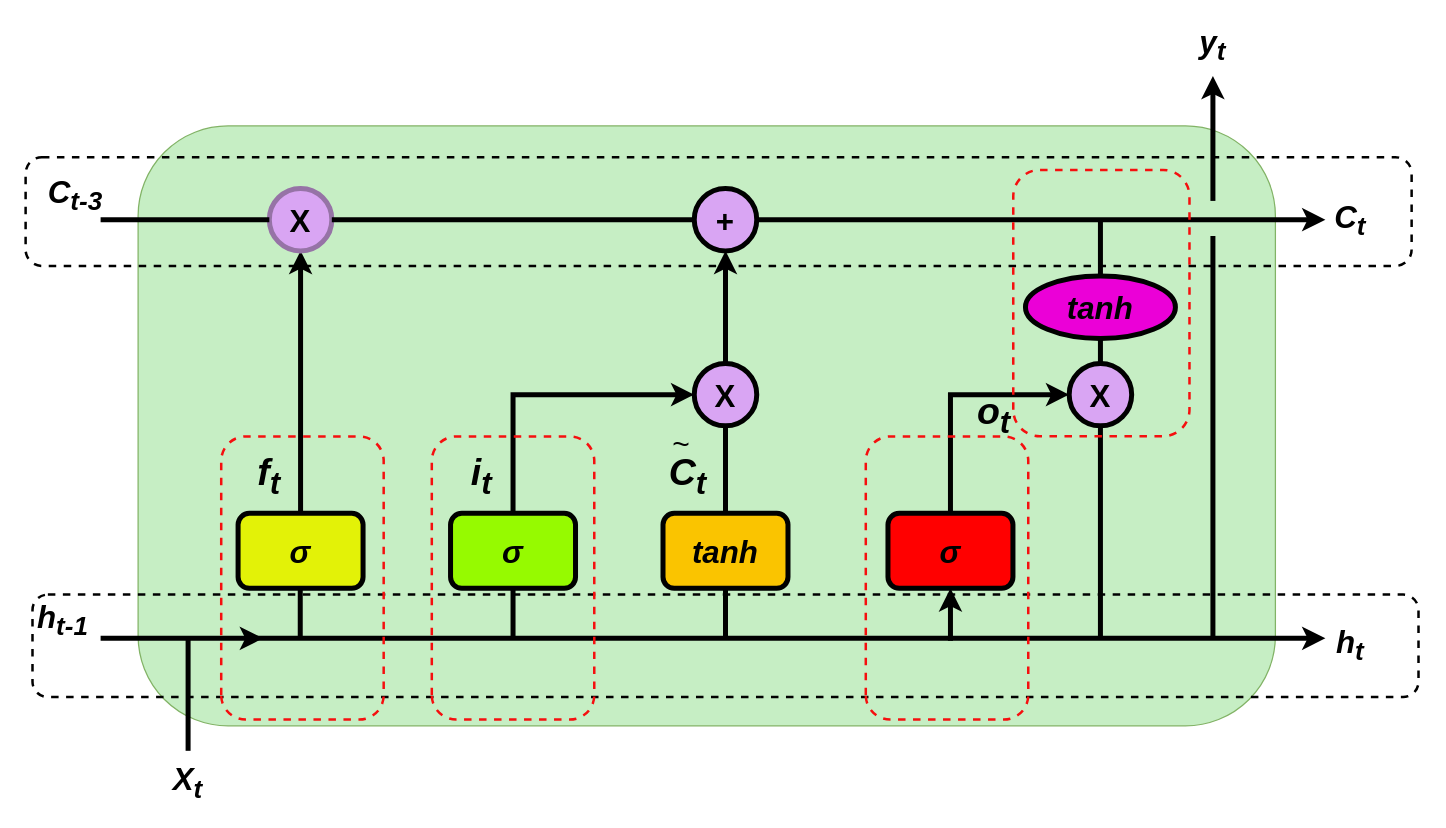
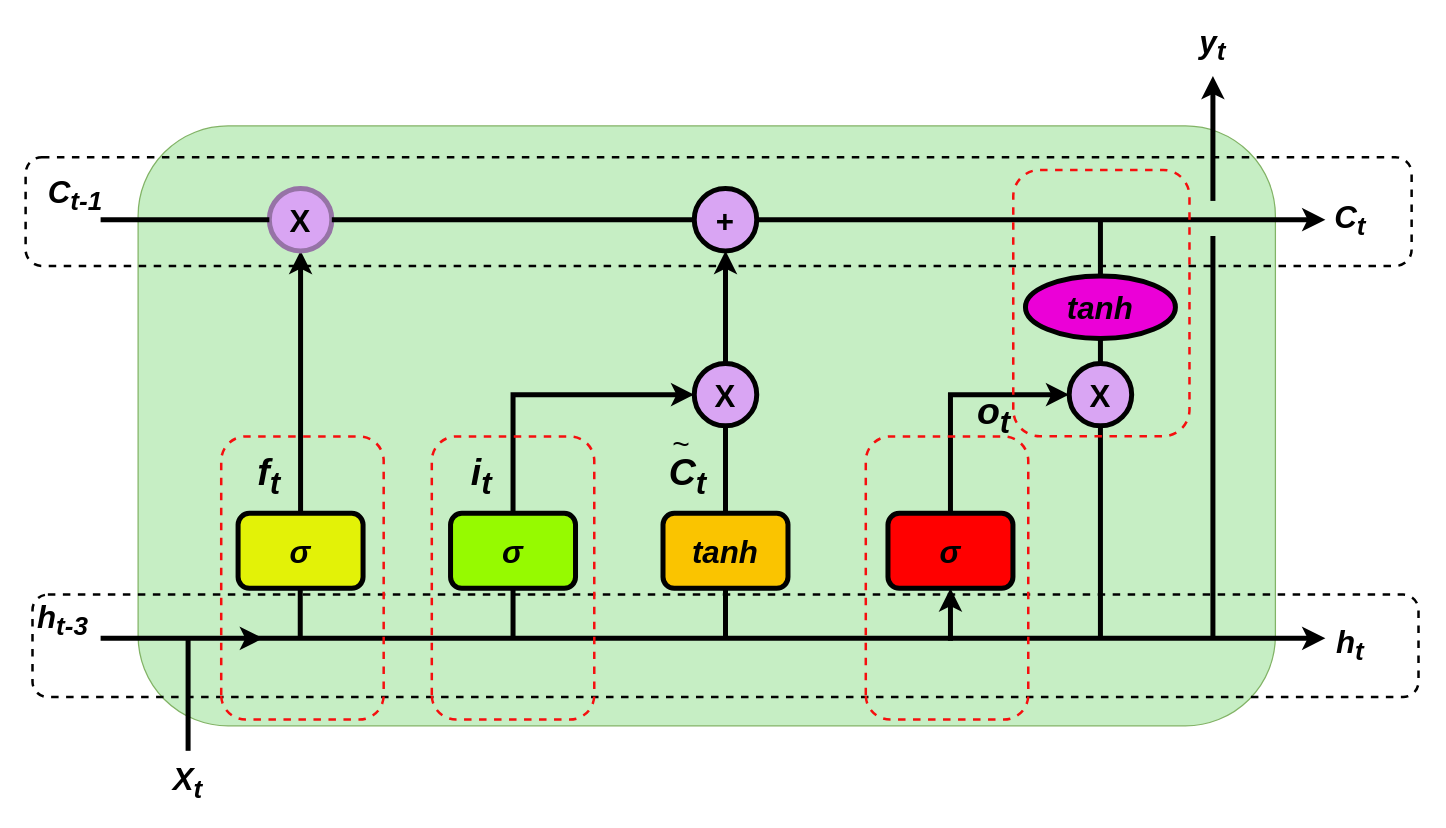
node "Ct-3": label "Ct-3" -> "Ct-1"
node "ht-1": label "ht-1" -> "ht-3"
